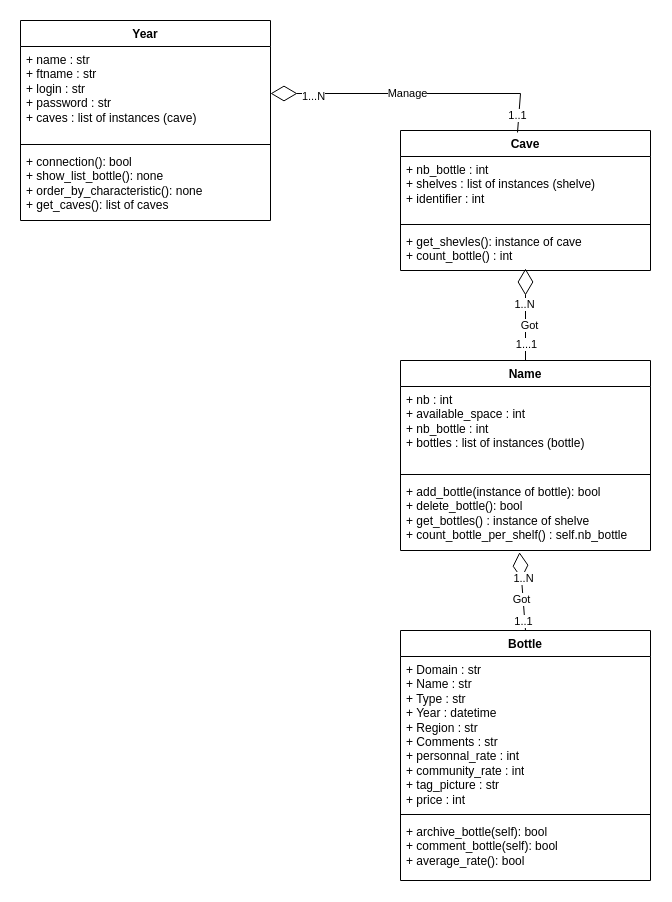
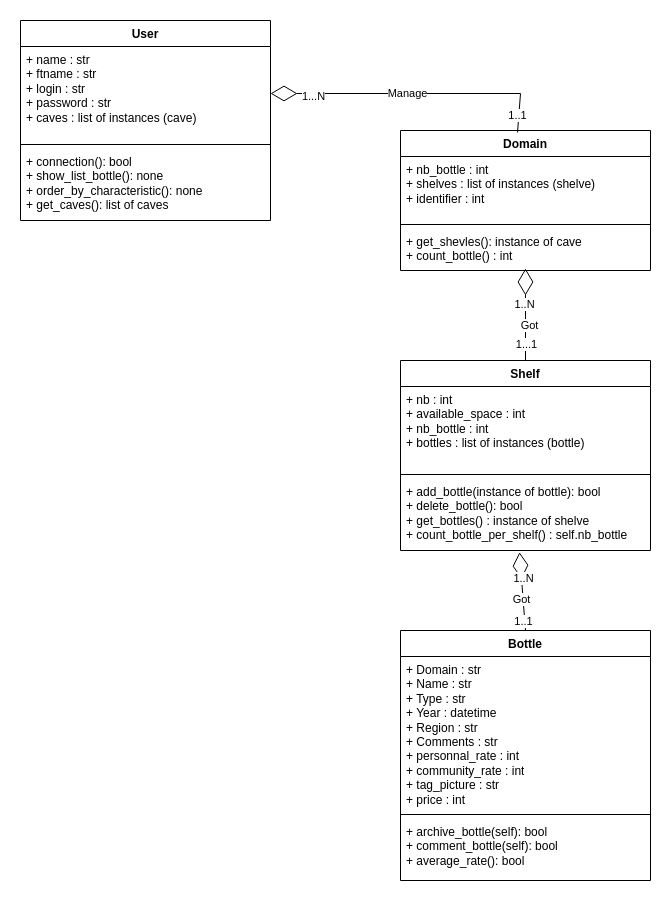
node "Year": label "Year" -> "User"
node "Cave": label "Cave" -> "Domain"
node "Name": label "Name" -> "Shelf"
